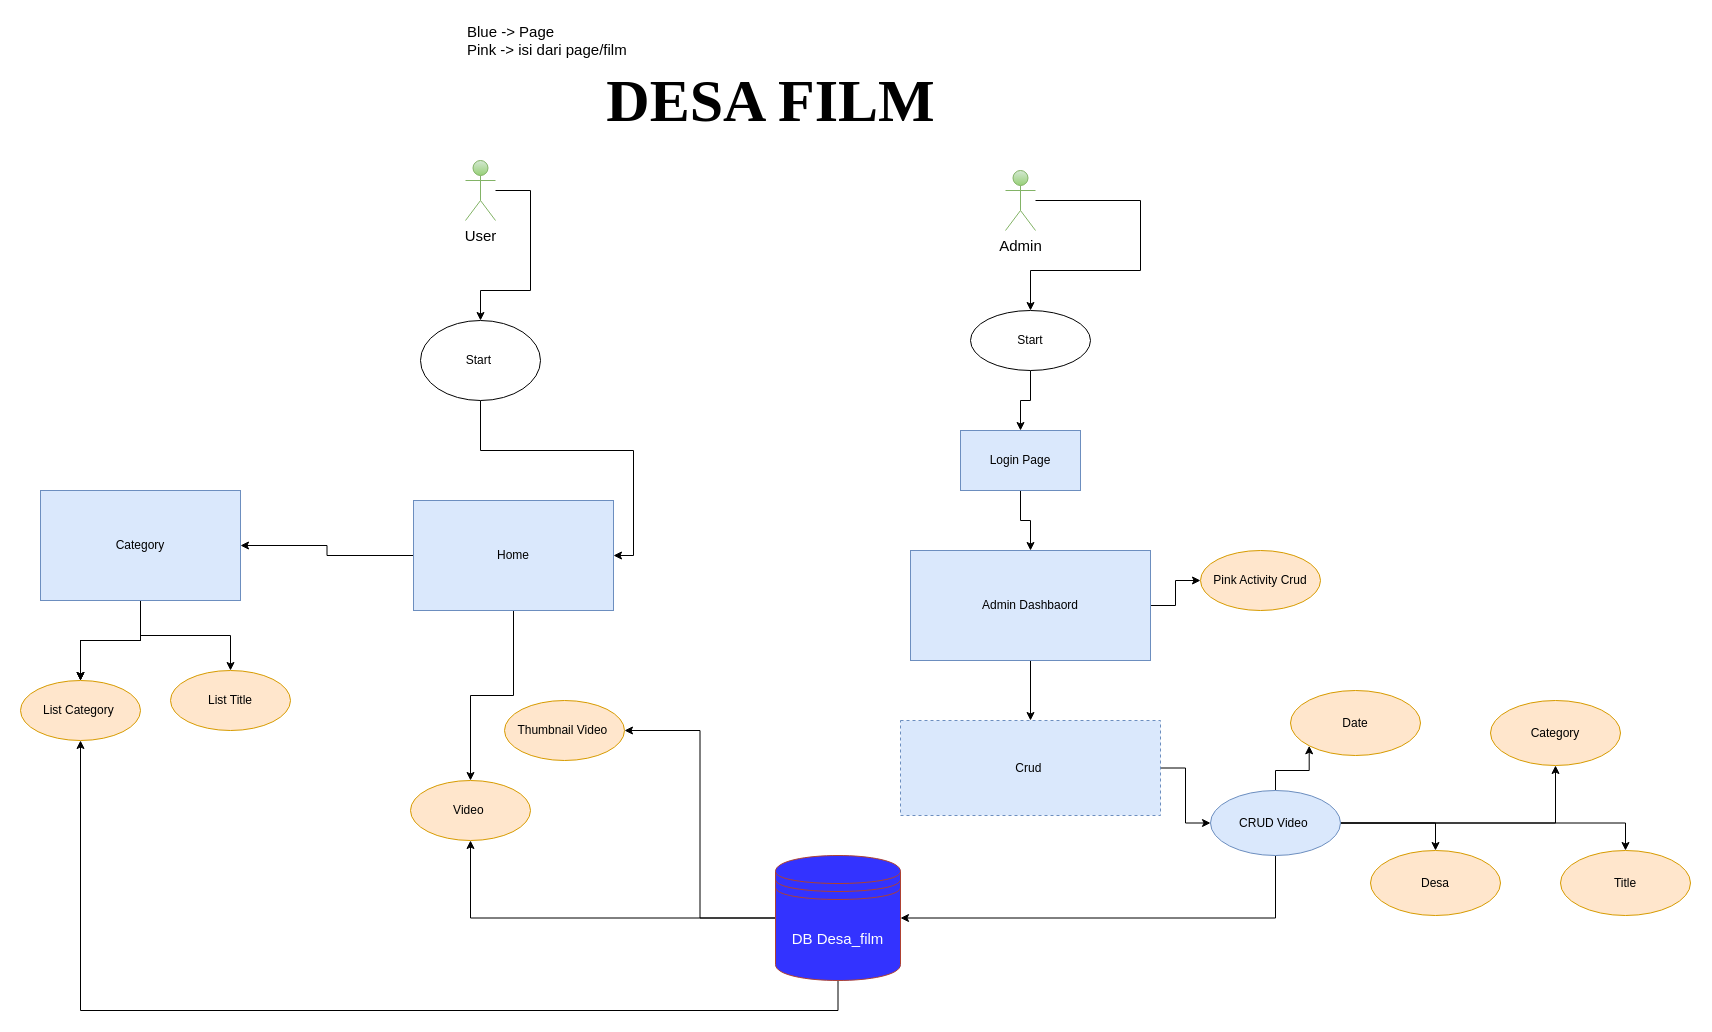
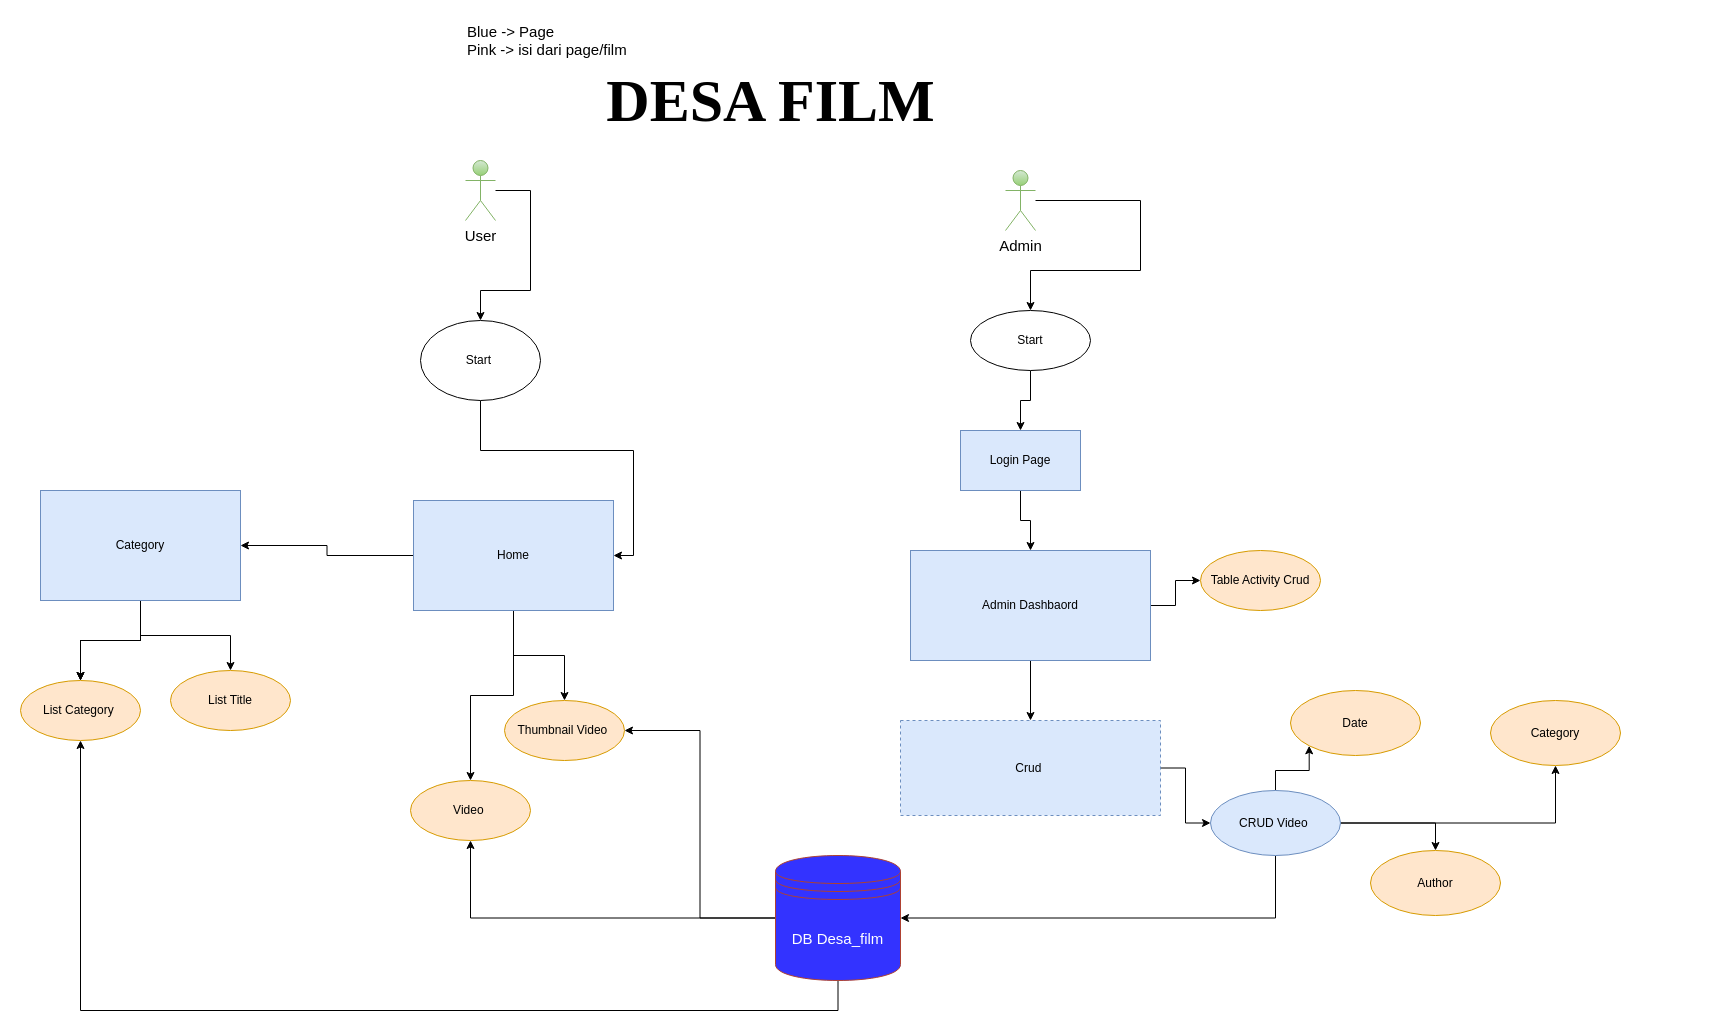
node "Pink Activity Crud": label "Pink Activity Crud" -> "Table Activity Crud"
edge "Home" -> "Thumbnail Video": added
edge "CRUD Video" -> "Title": removed
node "Title": removed
node "Desa": label "Desa" -> "Author"
